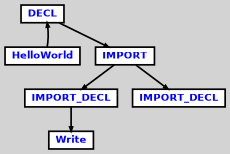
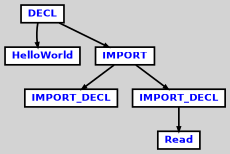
edge "HelloWorld" -> "DECL": reversed
node "Write": removed
node "Read": added
